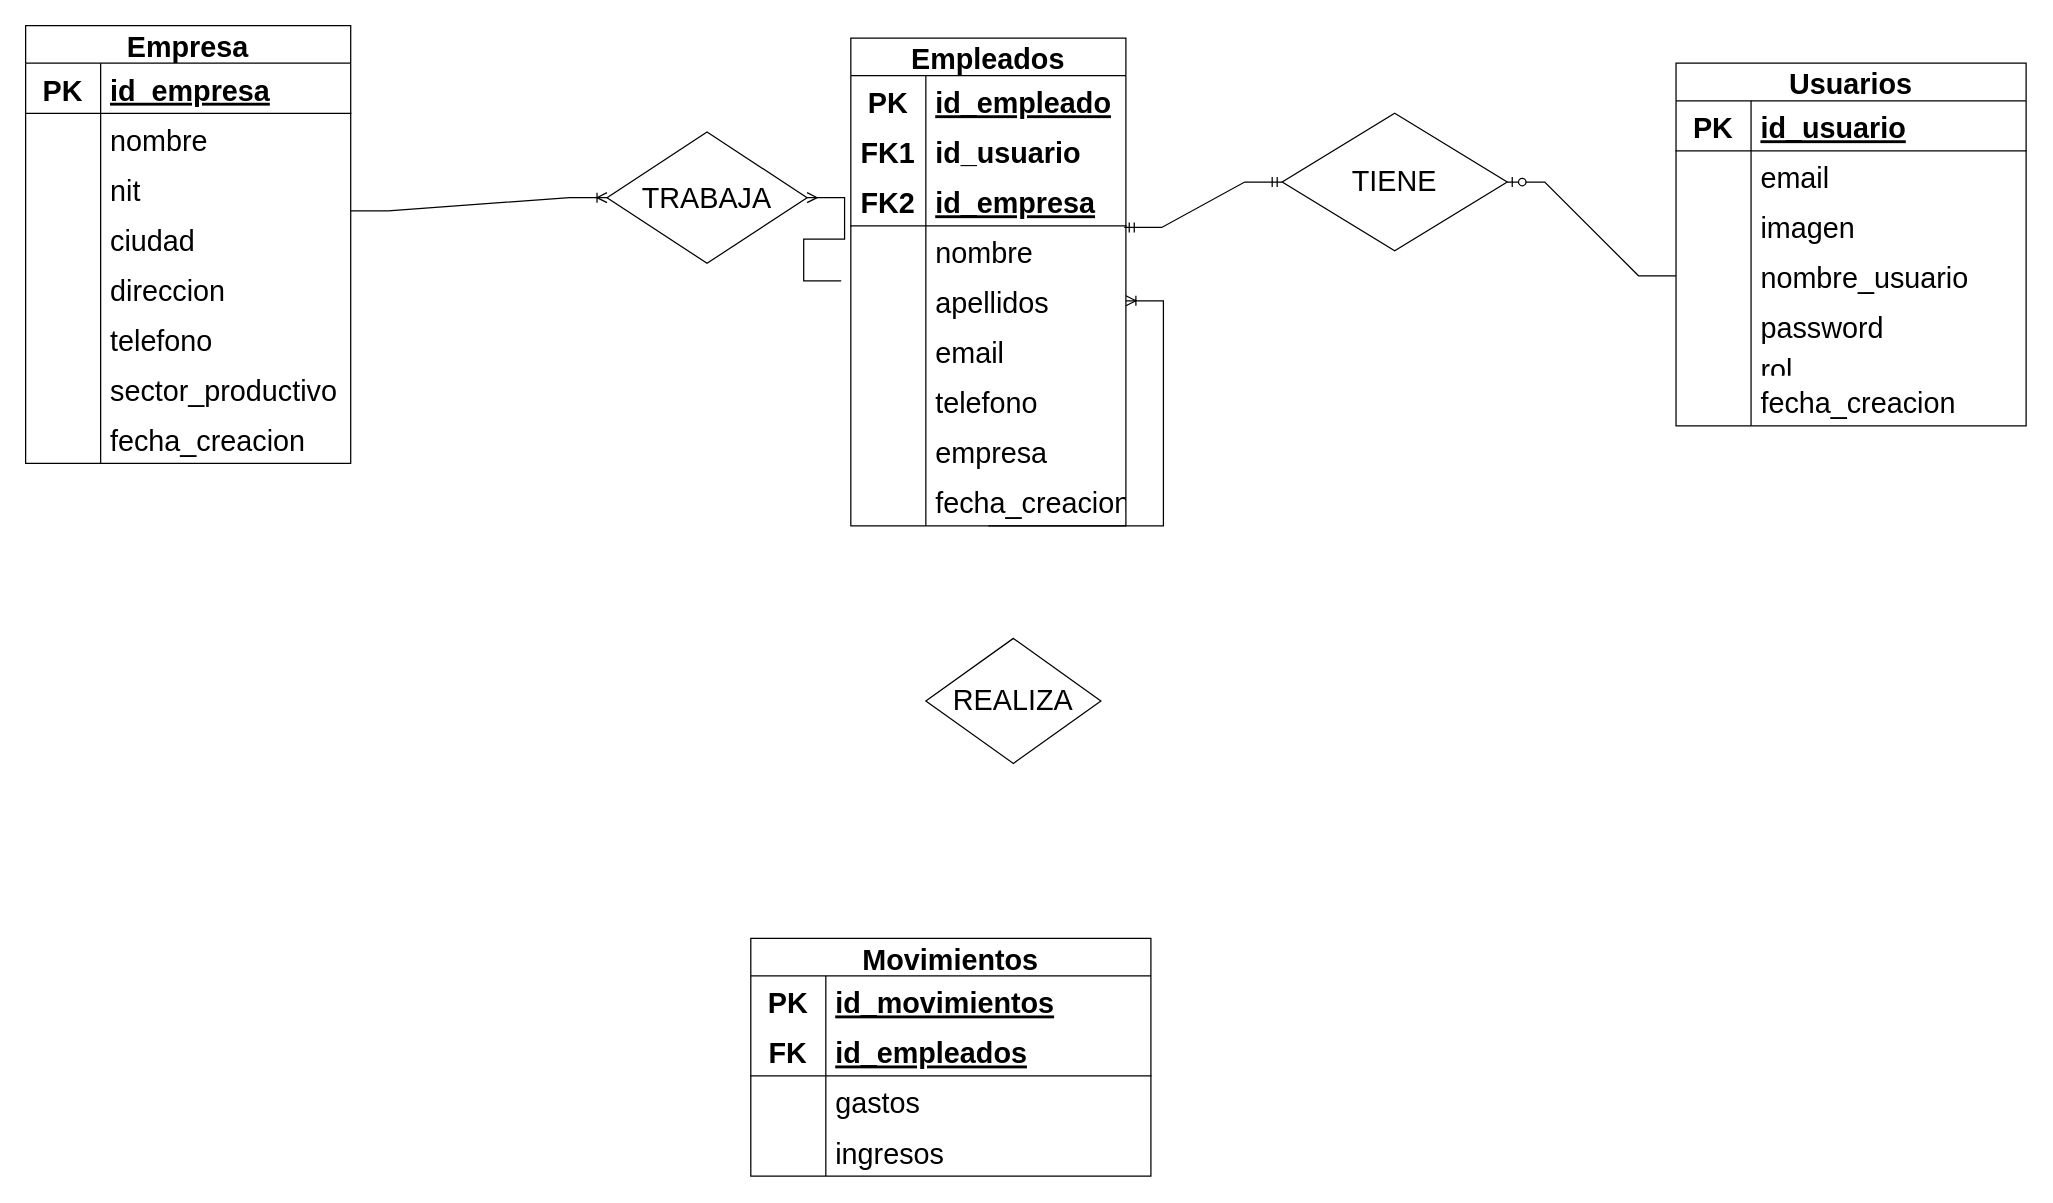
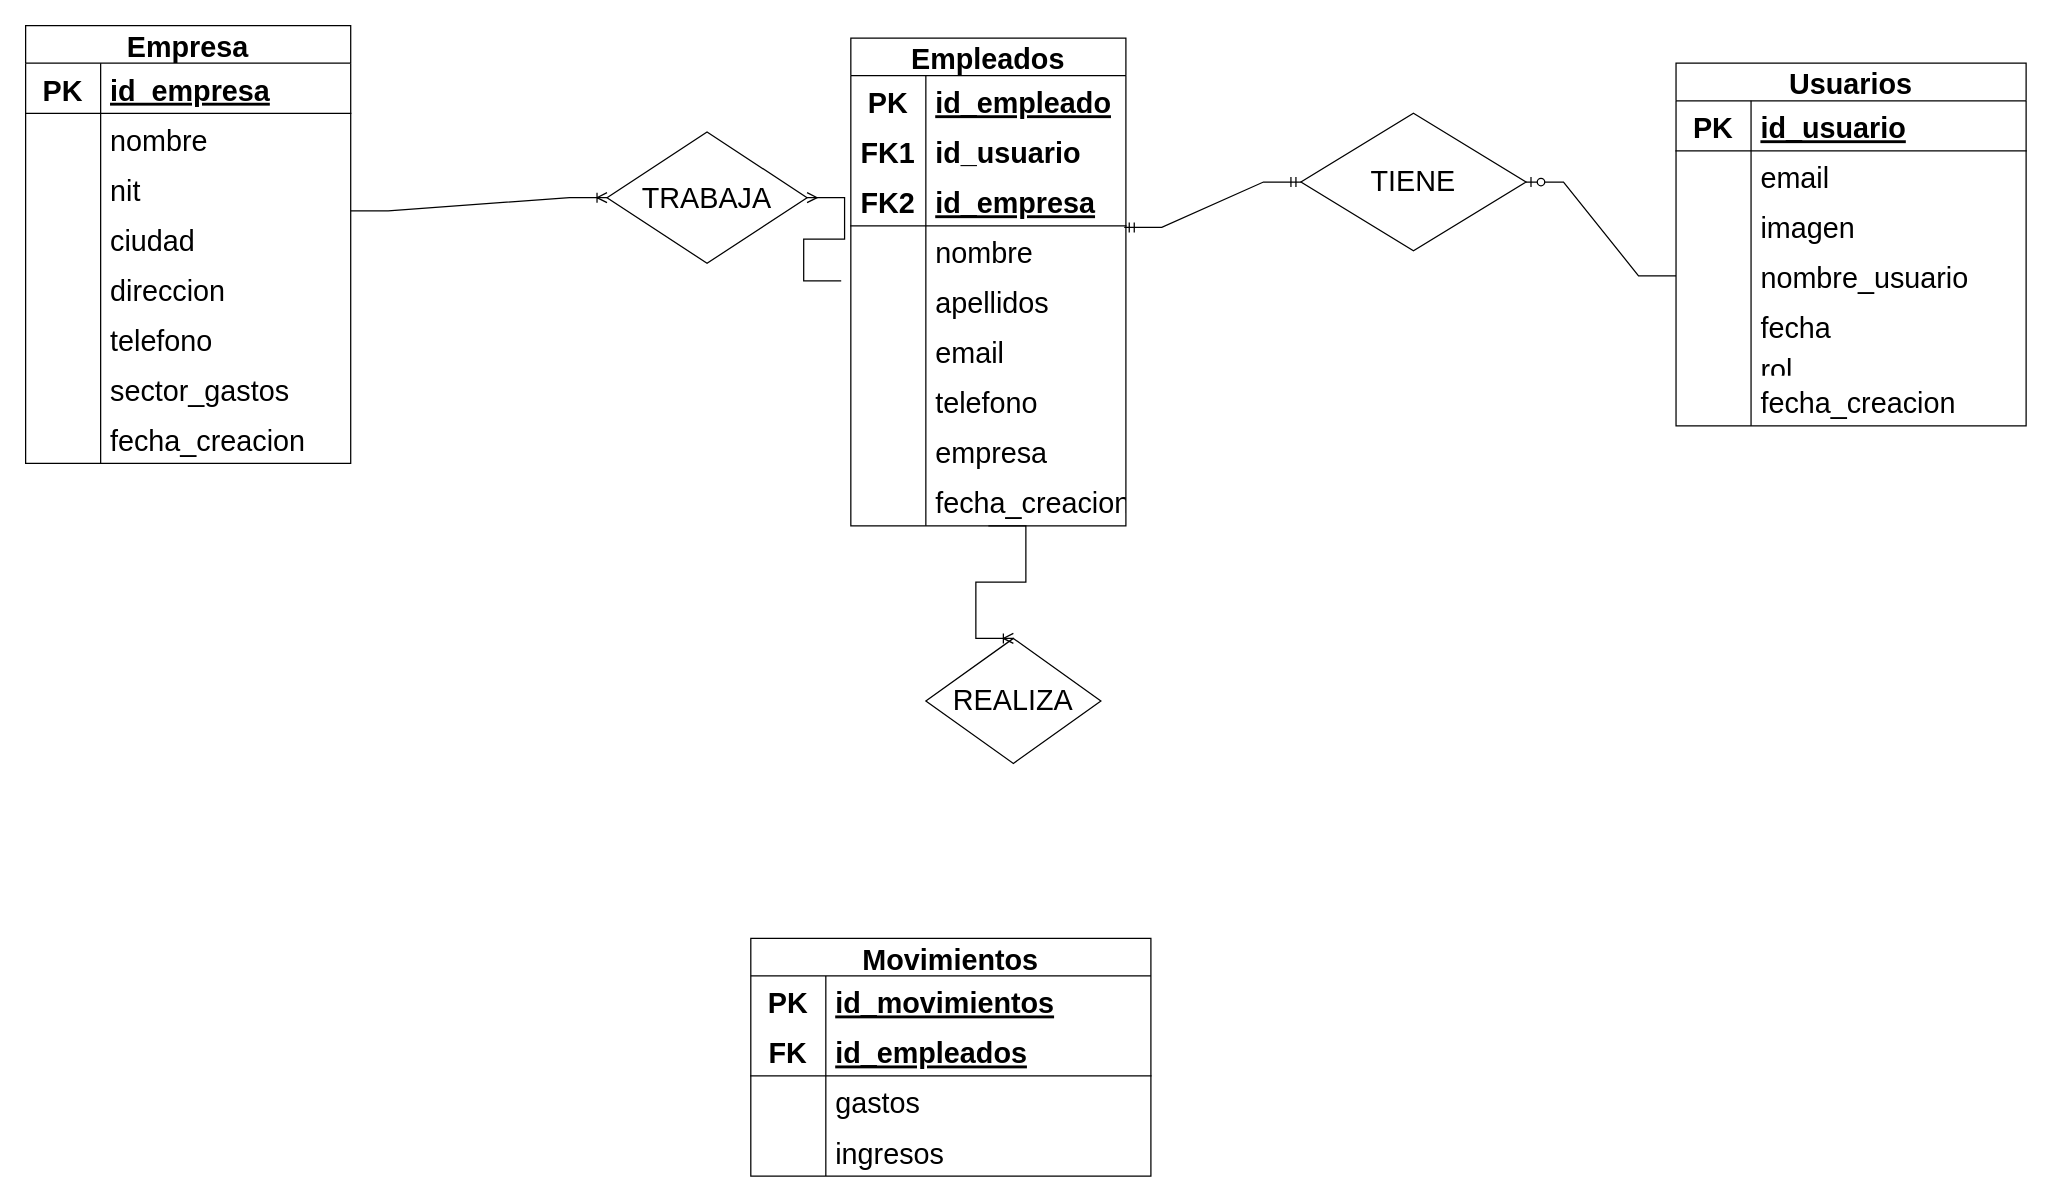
node "TIENE": moved (1394, 182) -> (1413, 182)
node "password": label "password" -> "fecha"
node "sector_productivo": label "sector_productivo" -> "sector_gastos"
edge "Empleados" -> "apellidos": now "Empleados" -> "REALIZA"
